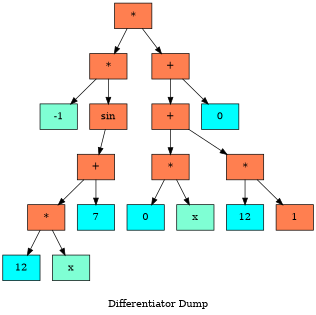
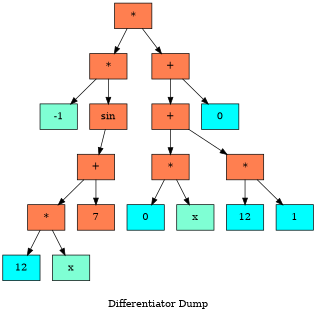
node "7": fillcolor aqua -> coral
node "1": fillcolor coral -> aqua
